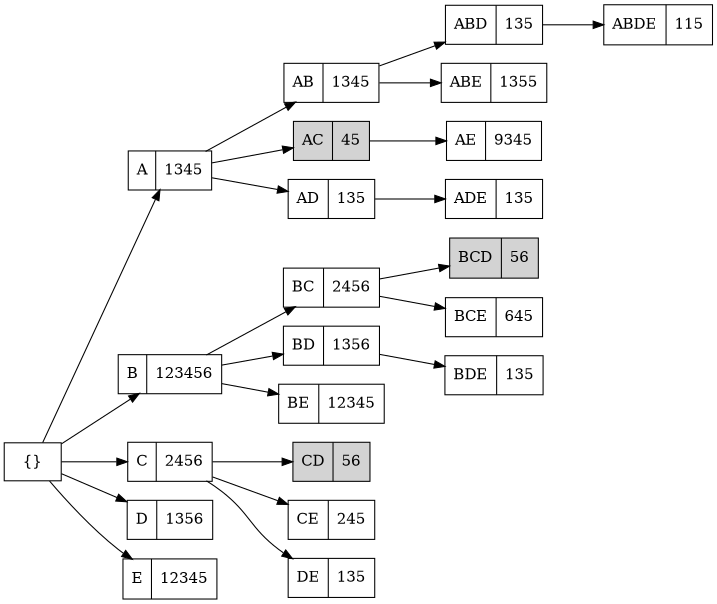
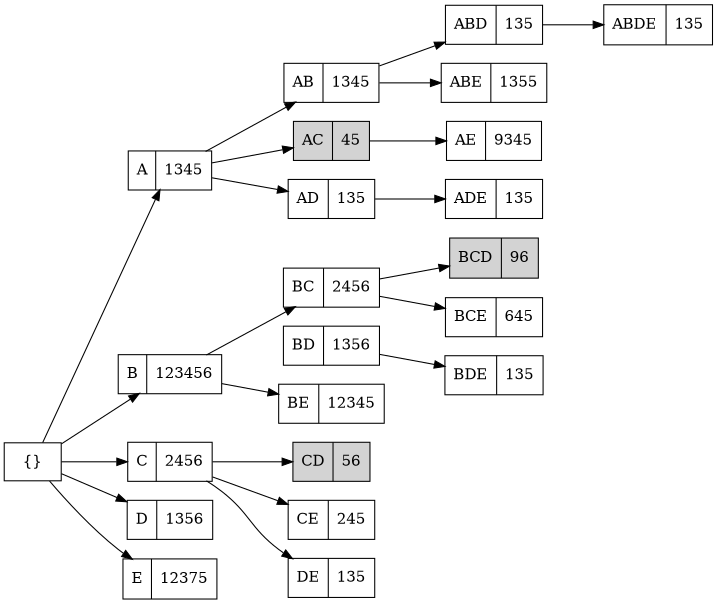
node "ABDE": text "115" -> "135"
node "BCD": text "56" -> "96"
edge "B" -> "BD": removed
node "E": text "12345" -> "12375"
